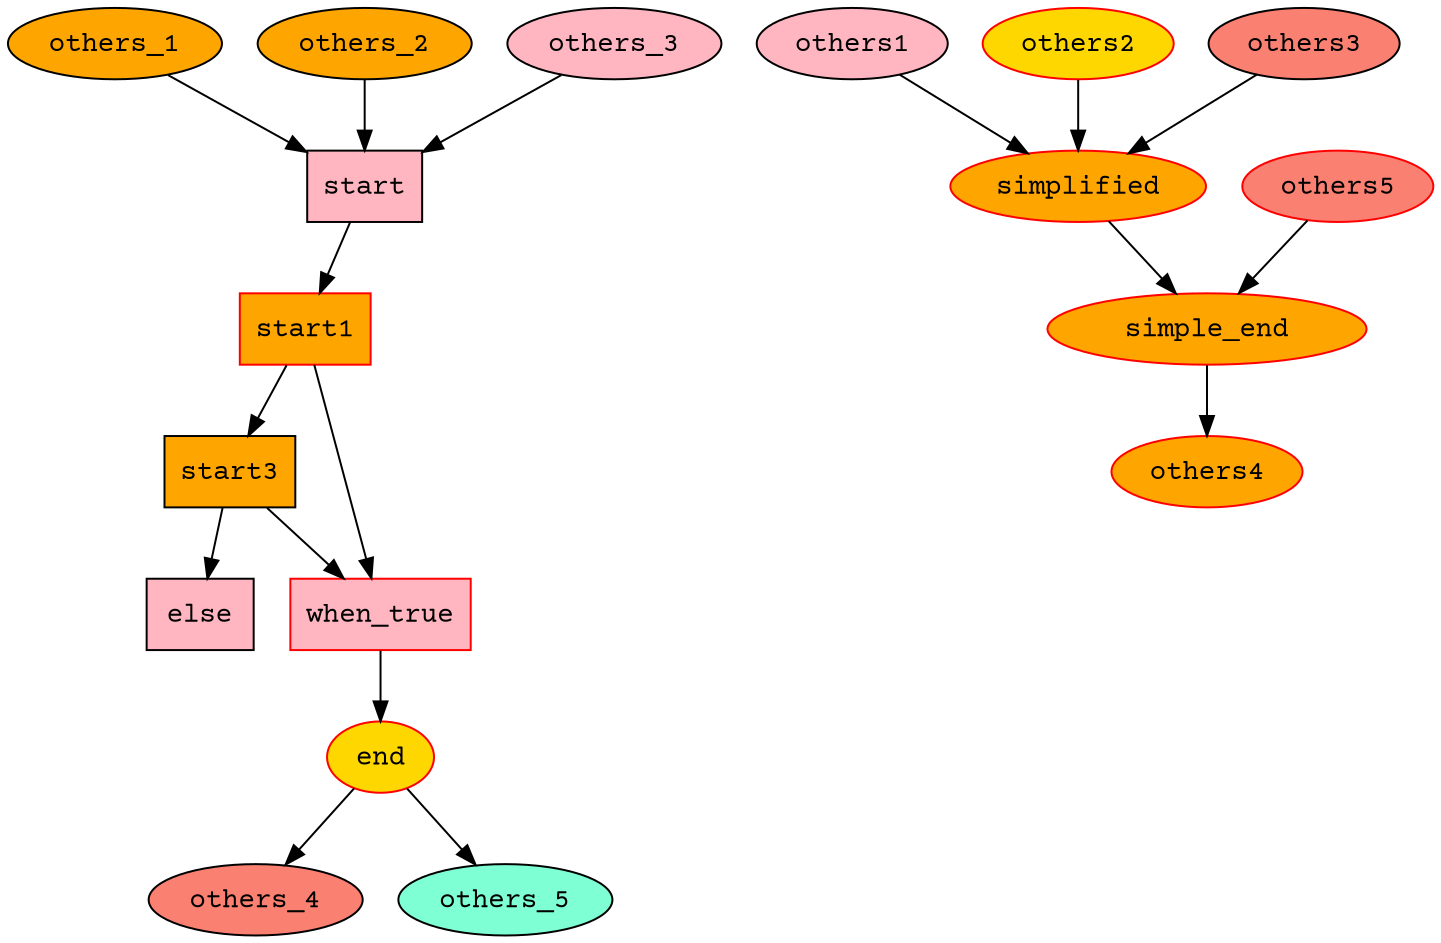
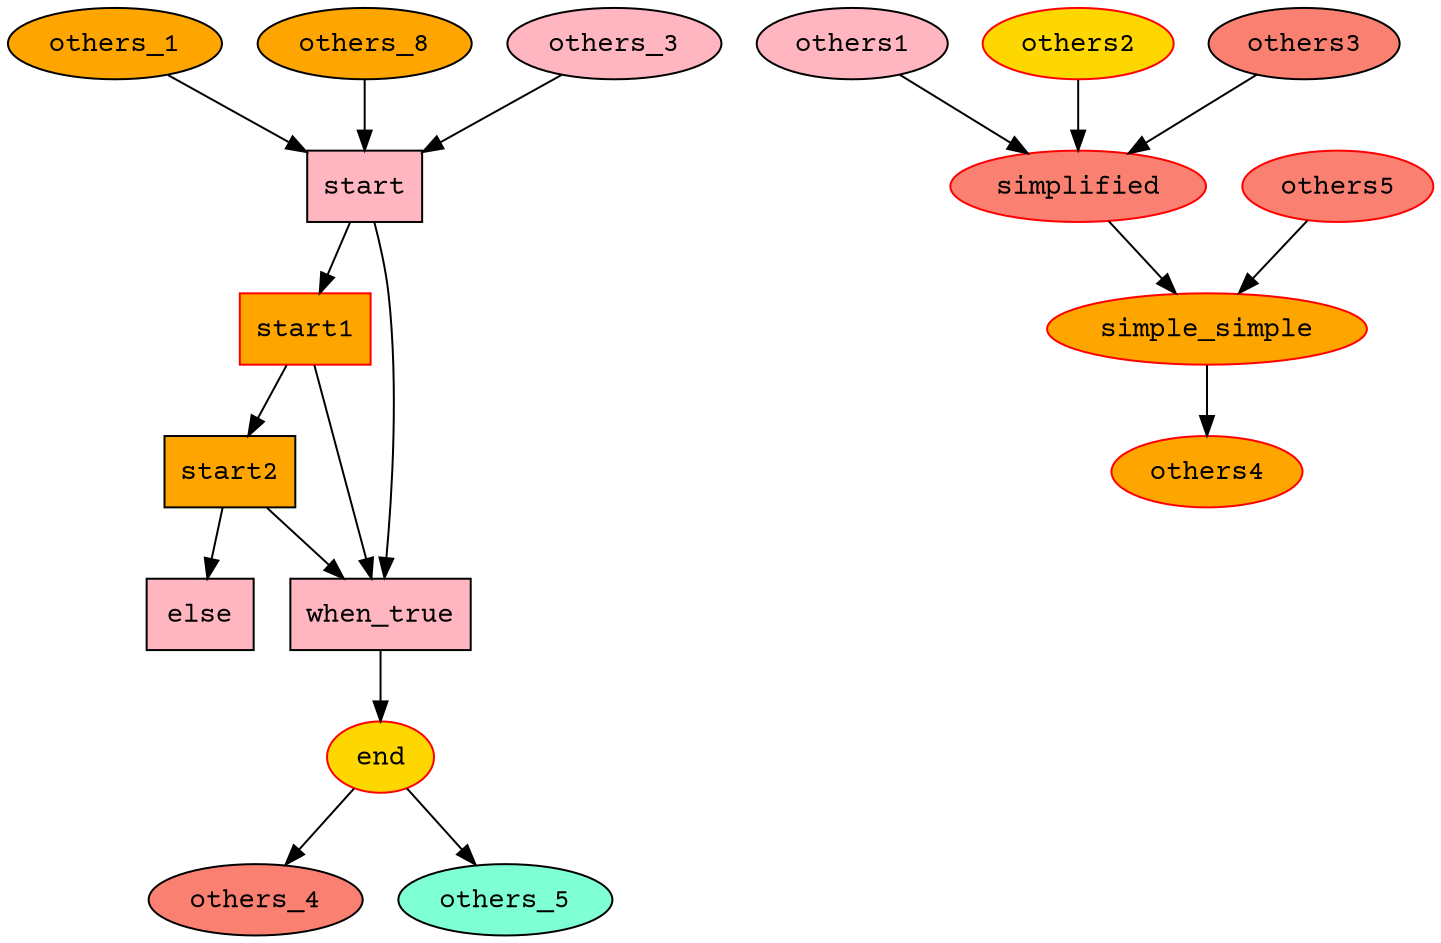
node "others_2": label "others_2" -> "others_8"
node "simplified": fillcolor orange -> salmon
node "simple_end": label "simple_end" -> "simple_simple"
edge "start" -> "when_true": added
node "start3": label "start3" -> "start2"
node "when_true": color red -> black
